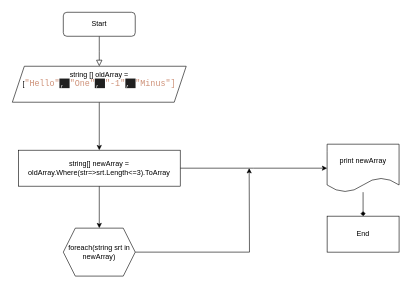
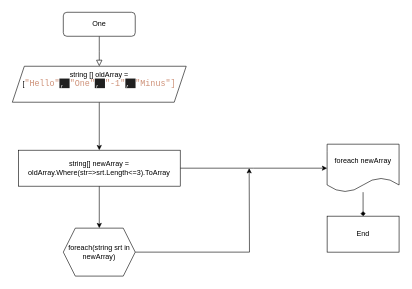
node "Start": label "Start" -> "One"
node "print newArray": label "print newArray" -> "foreach newArray"
